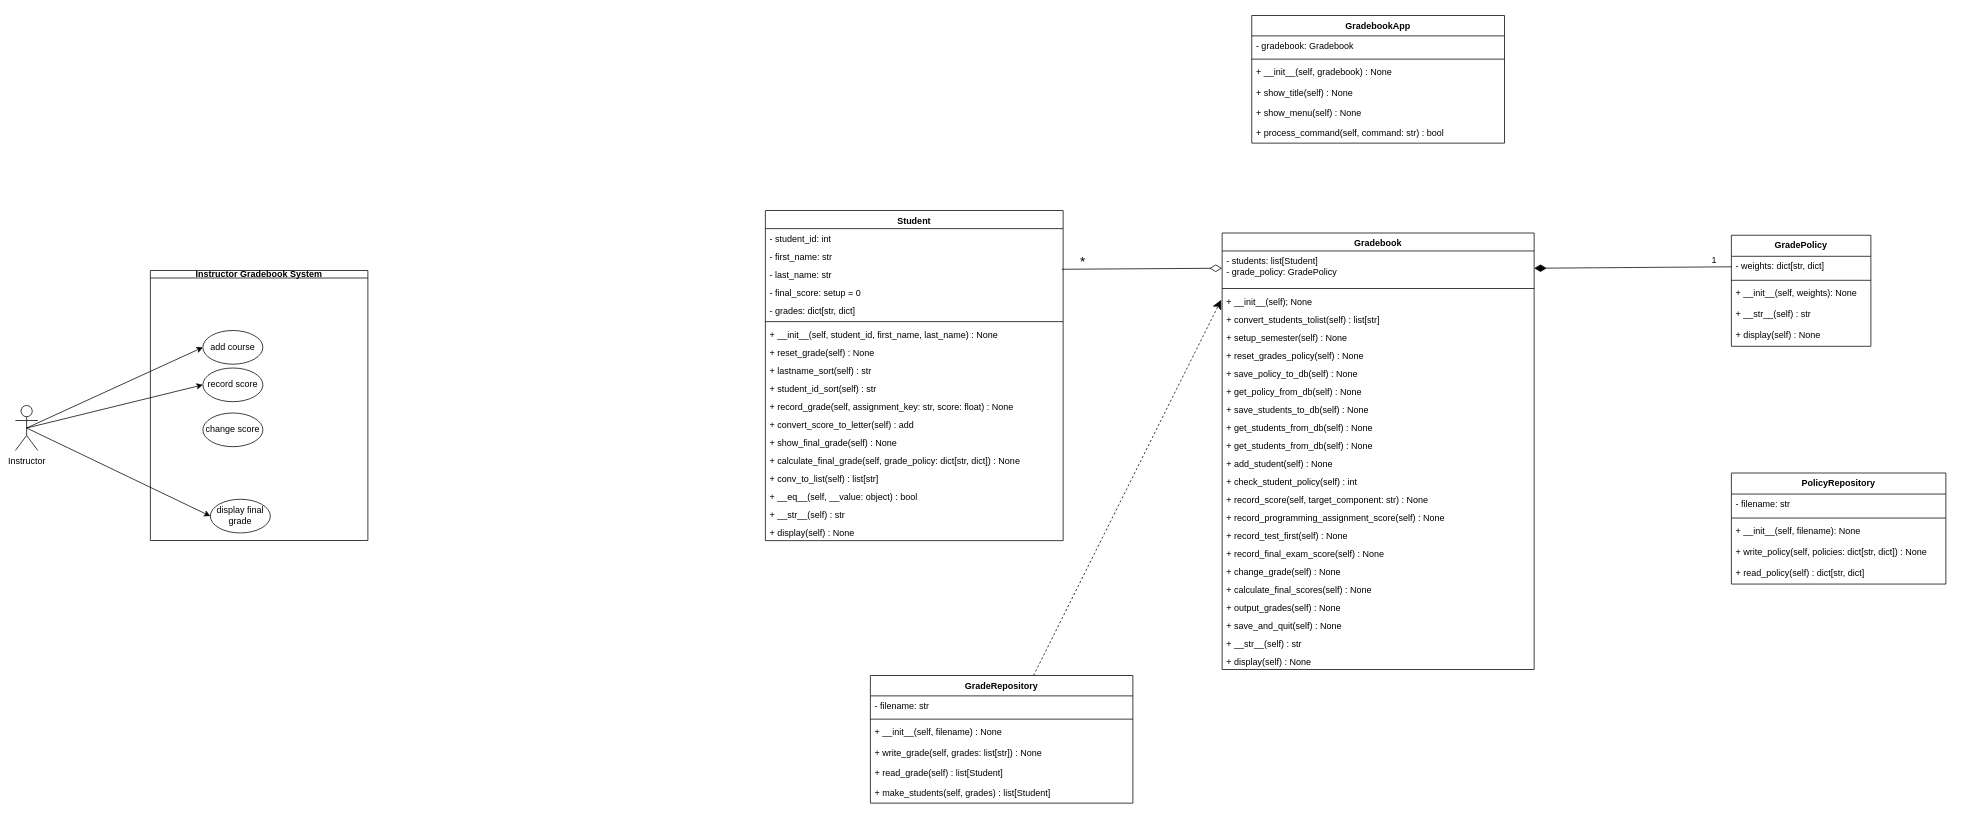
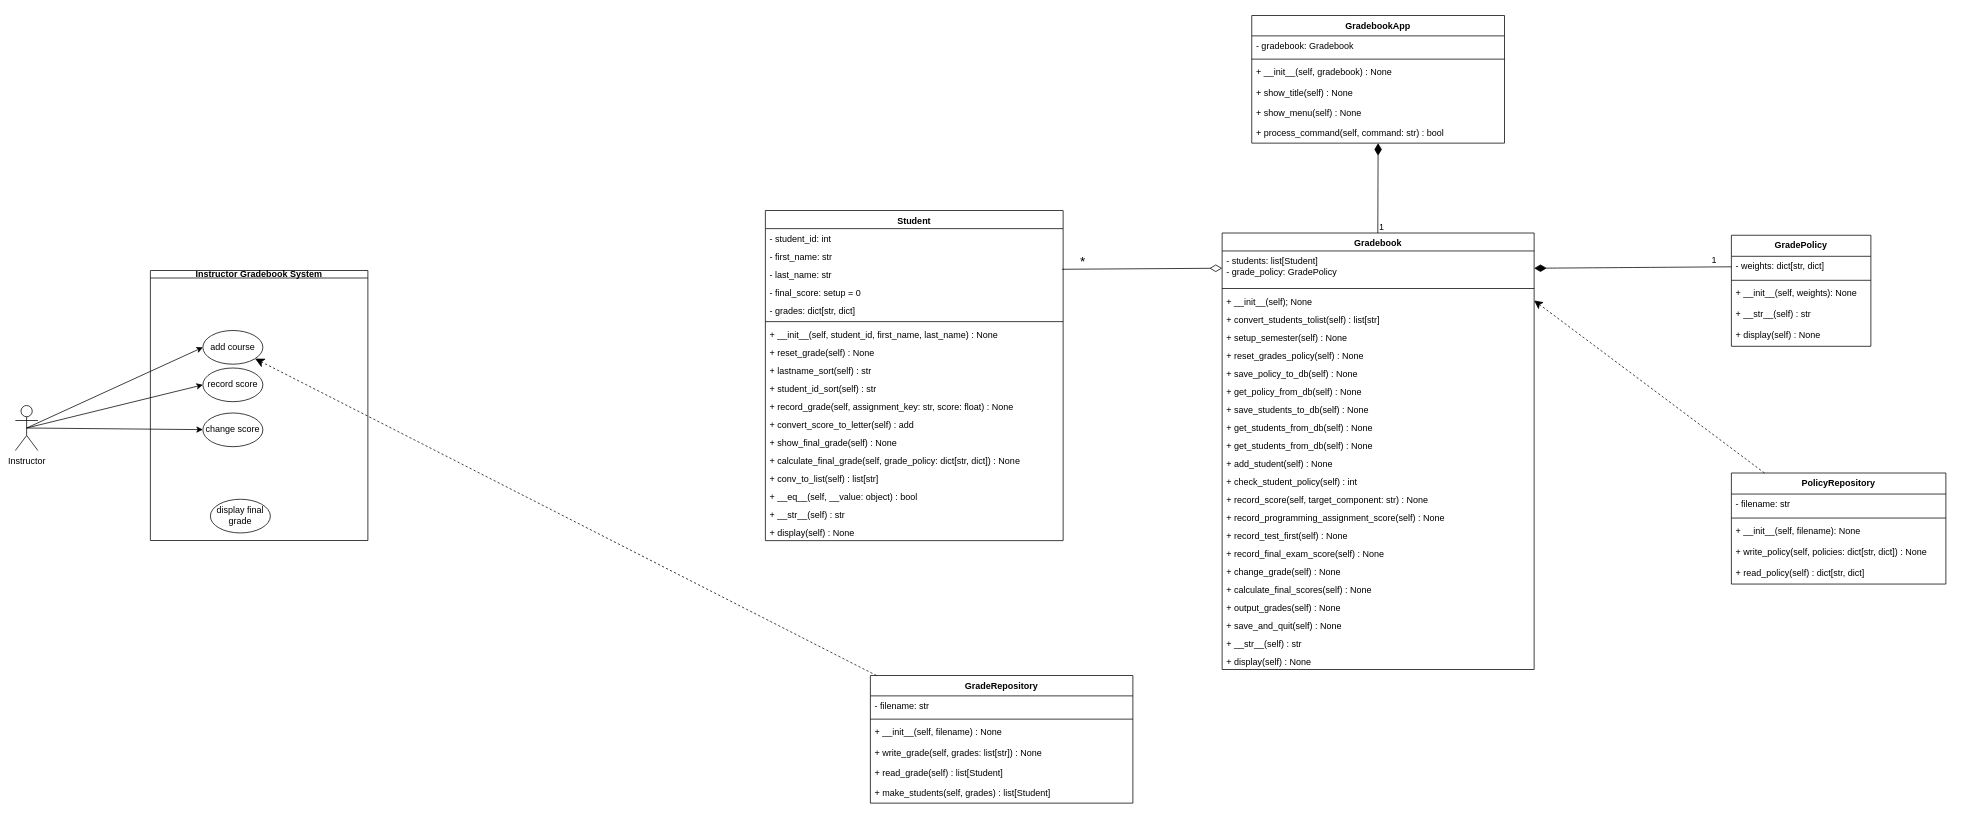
edge "Gradebook" -> "GradebookApp": added, label "1"
edge "PolicyRepository" -> "+ __init__(self); None": added
edge "Instructor" -> "display final grade": now "Instructor" -> "change score"
edge "GradeRepository" -> "+ convert_students_tolist(self) : list[str]": now "GradeRepository" -> "add course"
